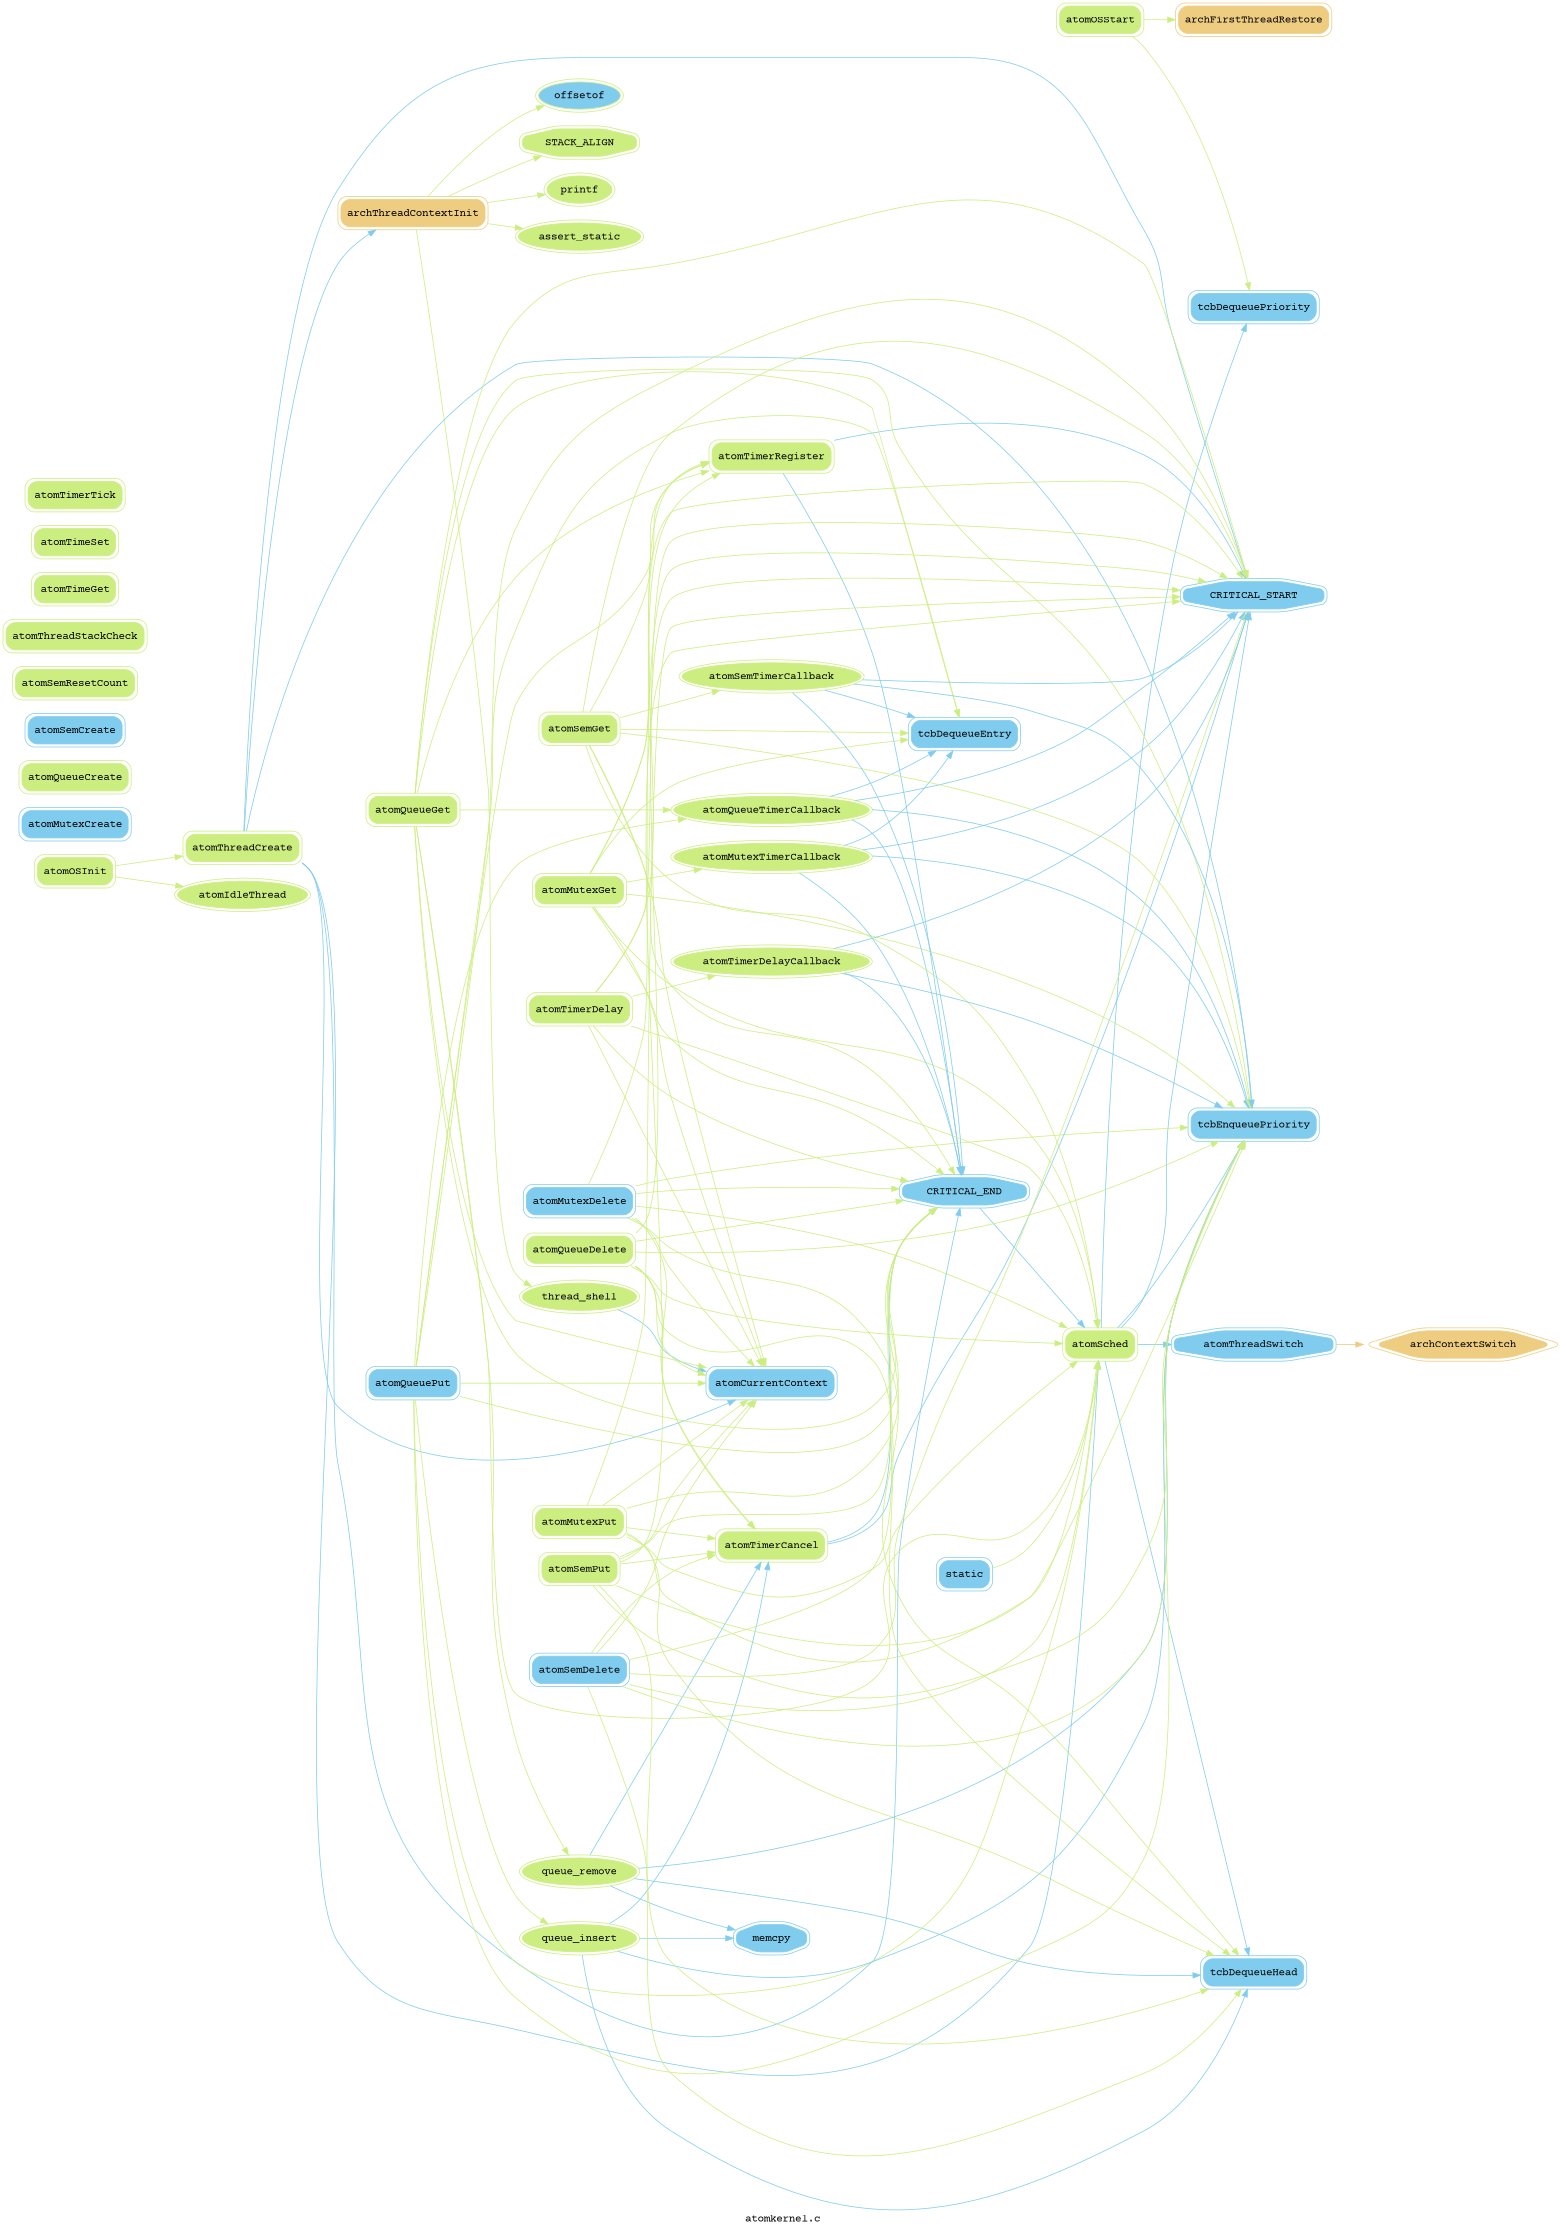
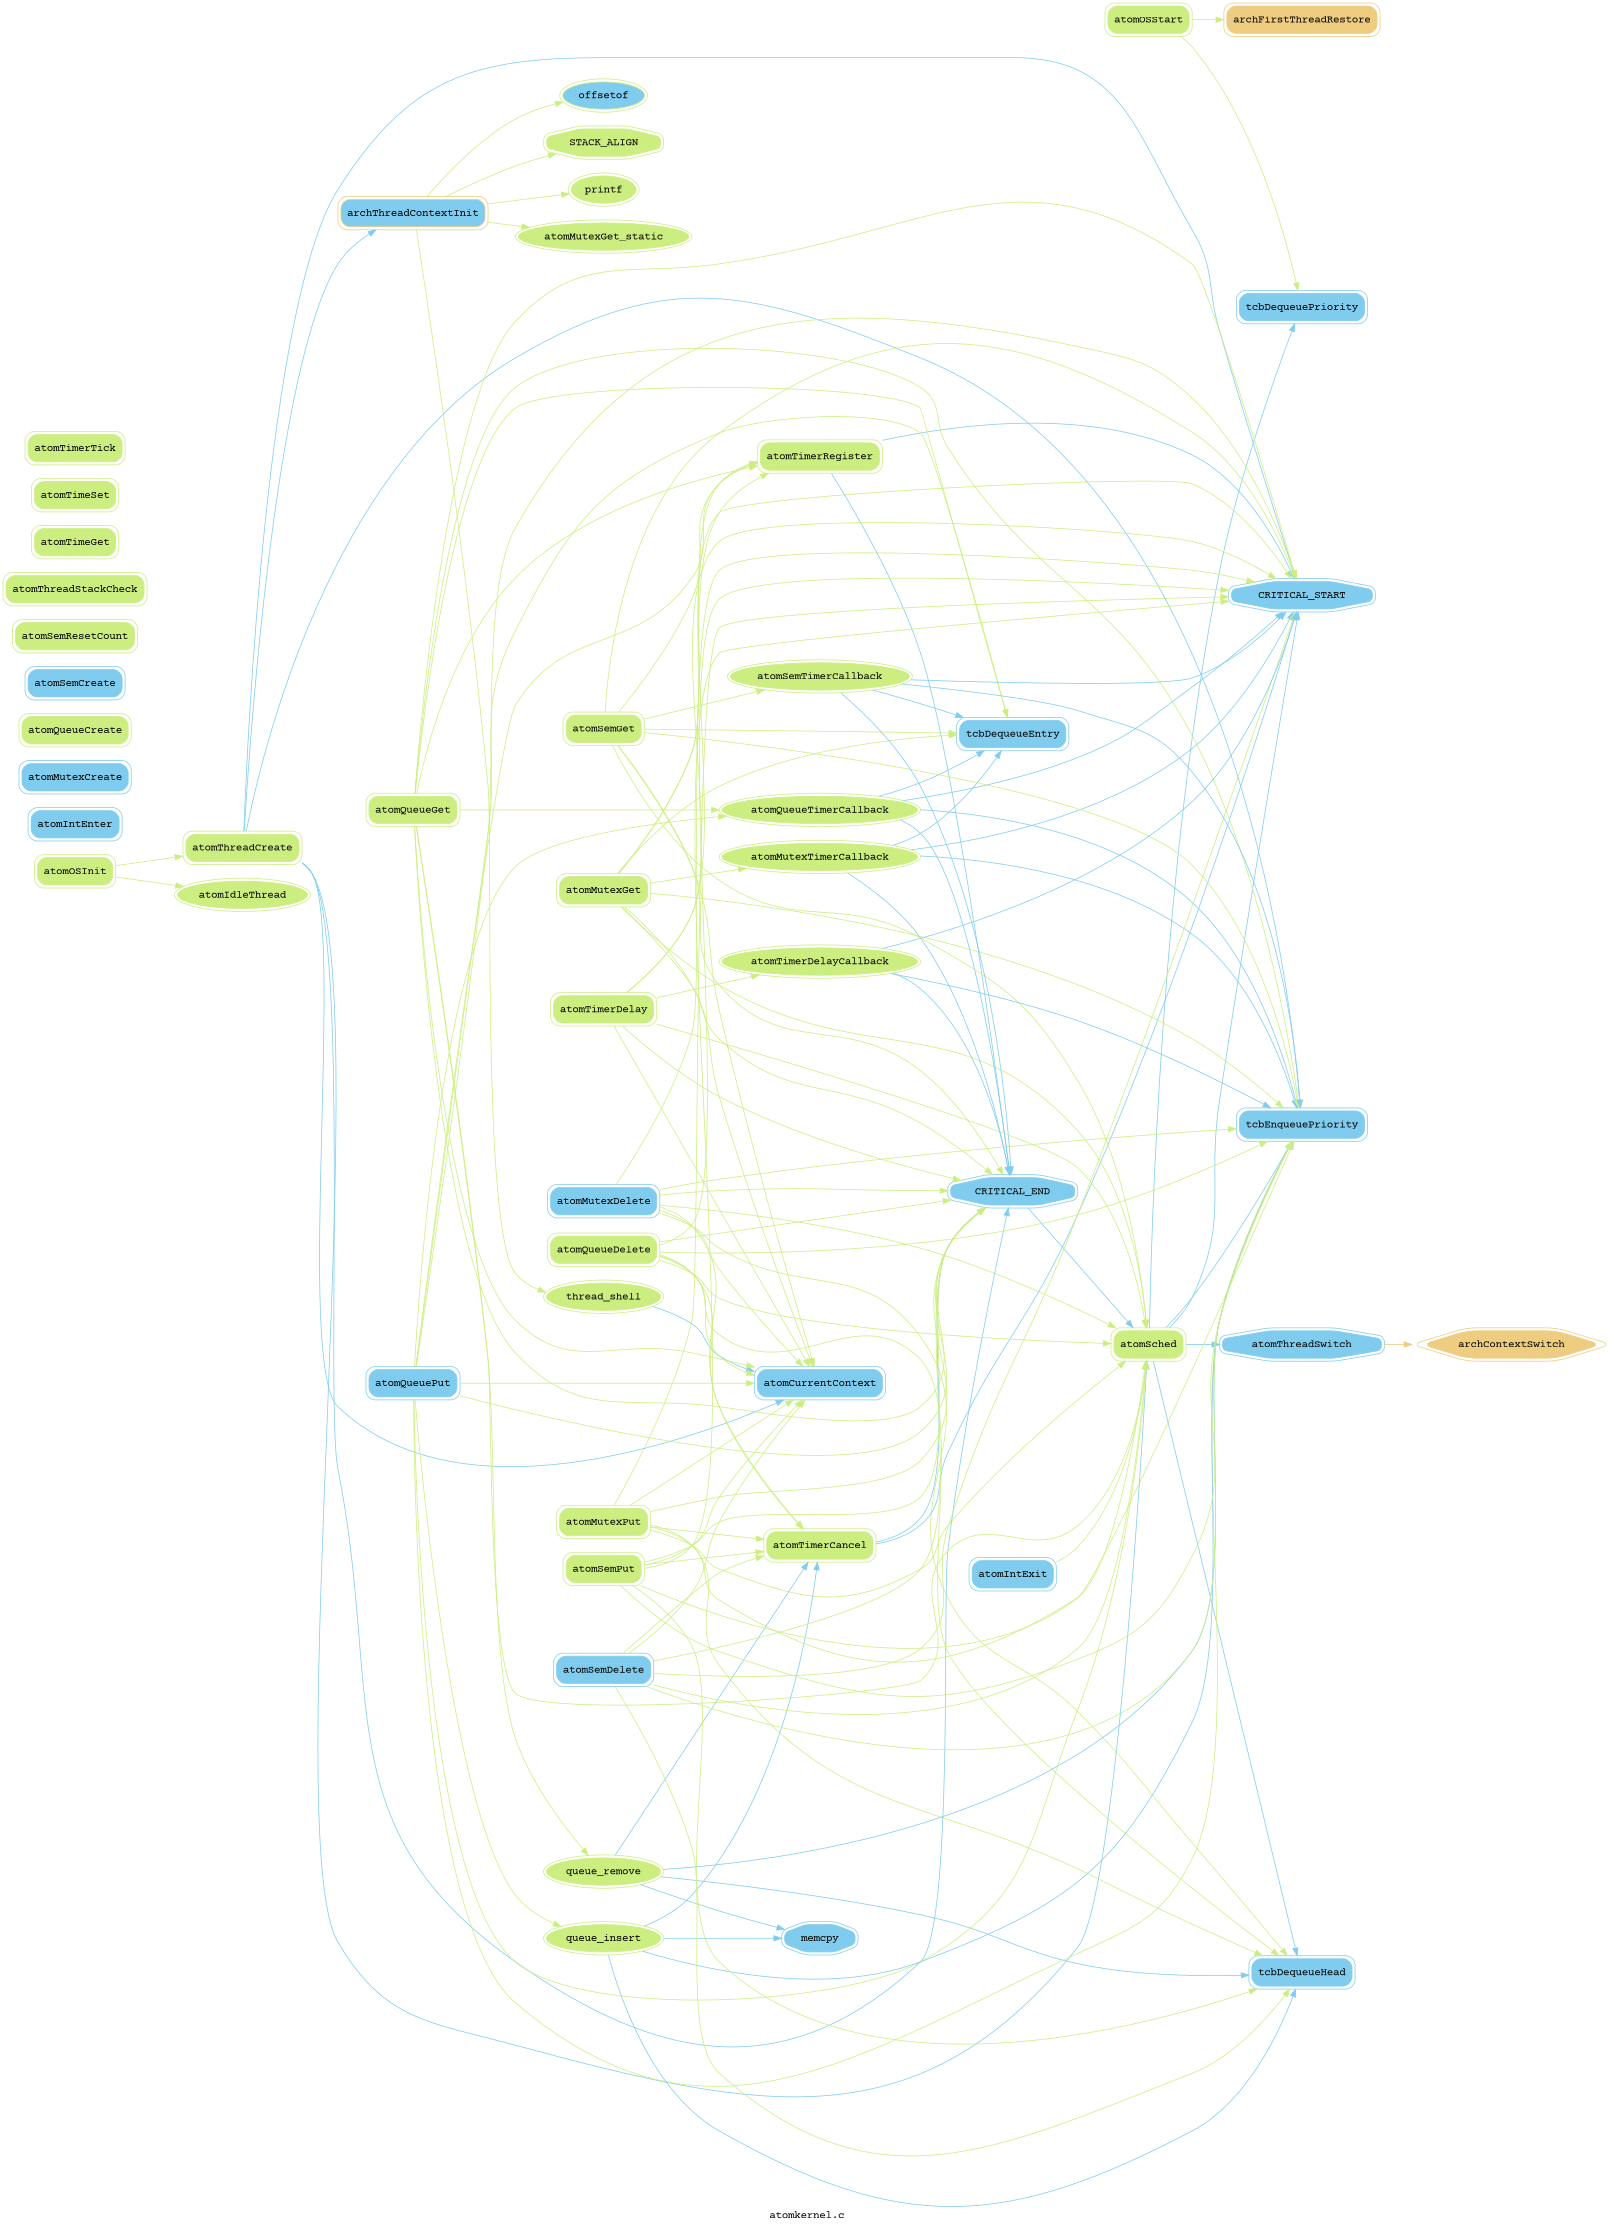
node "archThreadContextInit": fillcolor #eecc80 -> #80ccee
node "assert_static": label "assert_static" -> "atomMutexGet_static"
node "atomIntEnter": added
node "static": label "static" -> "atomIntExit"
